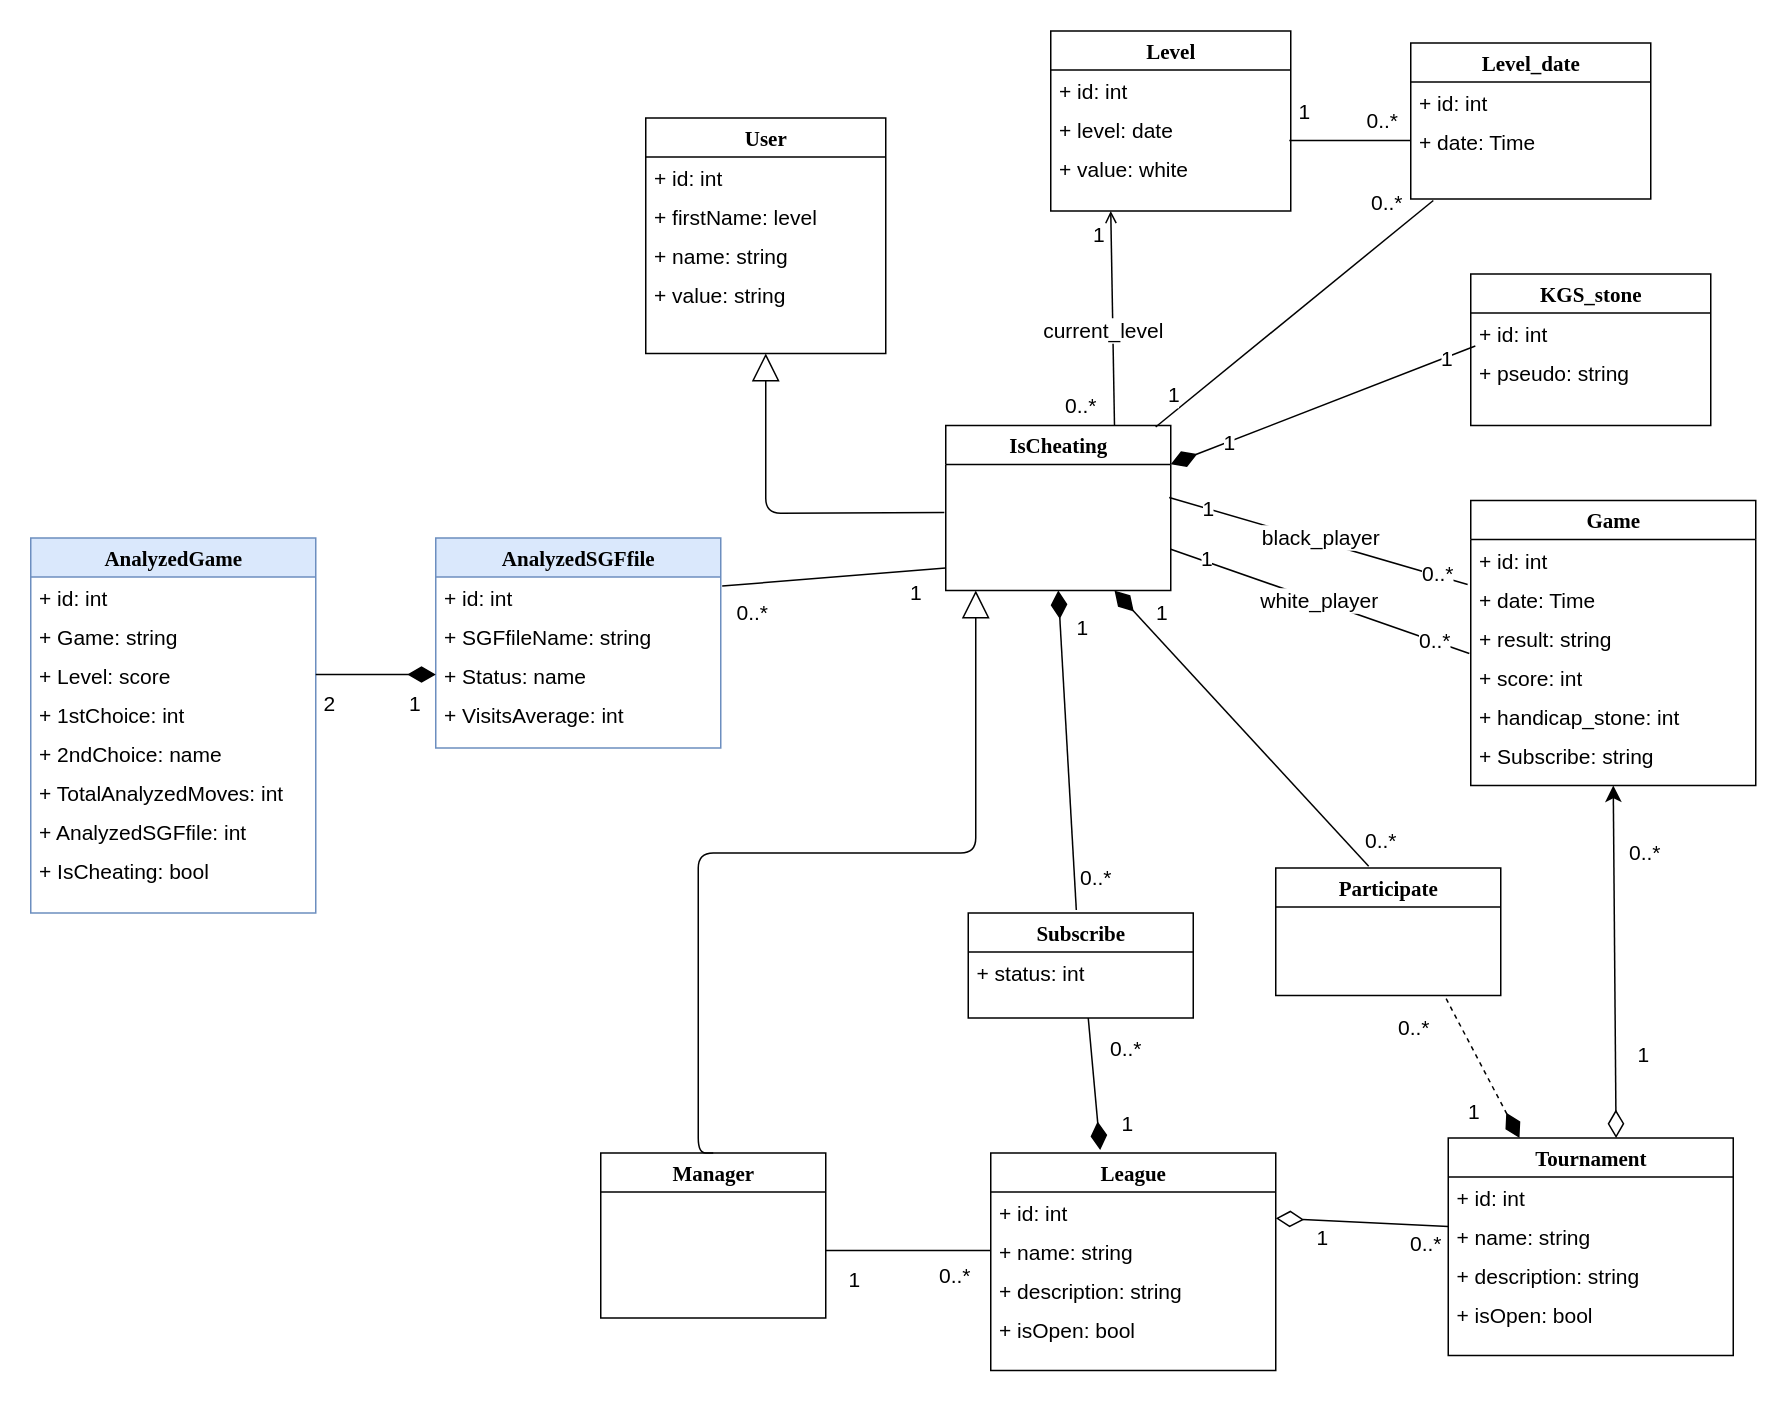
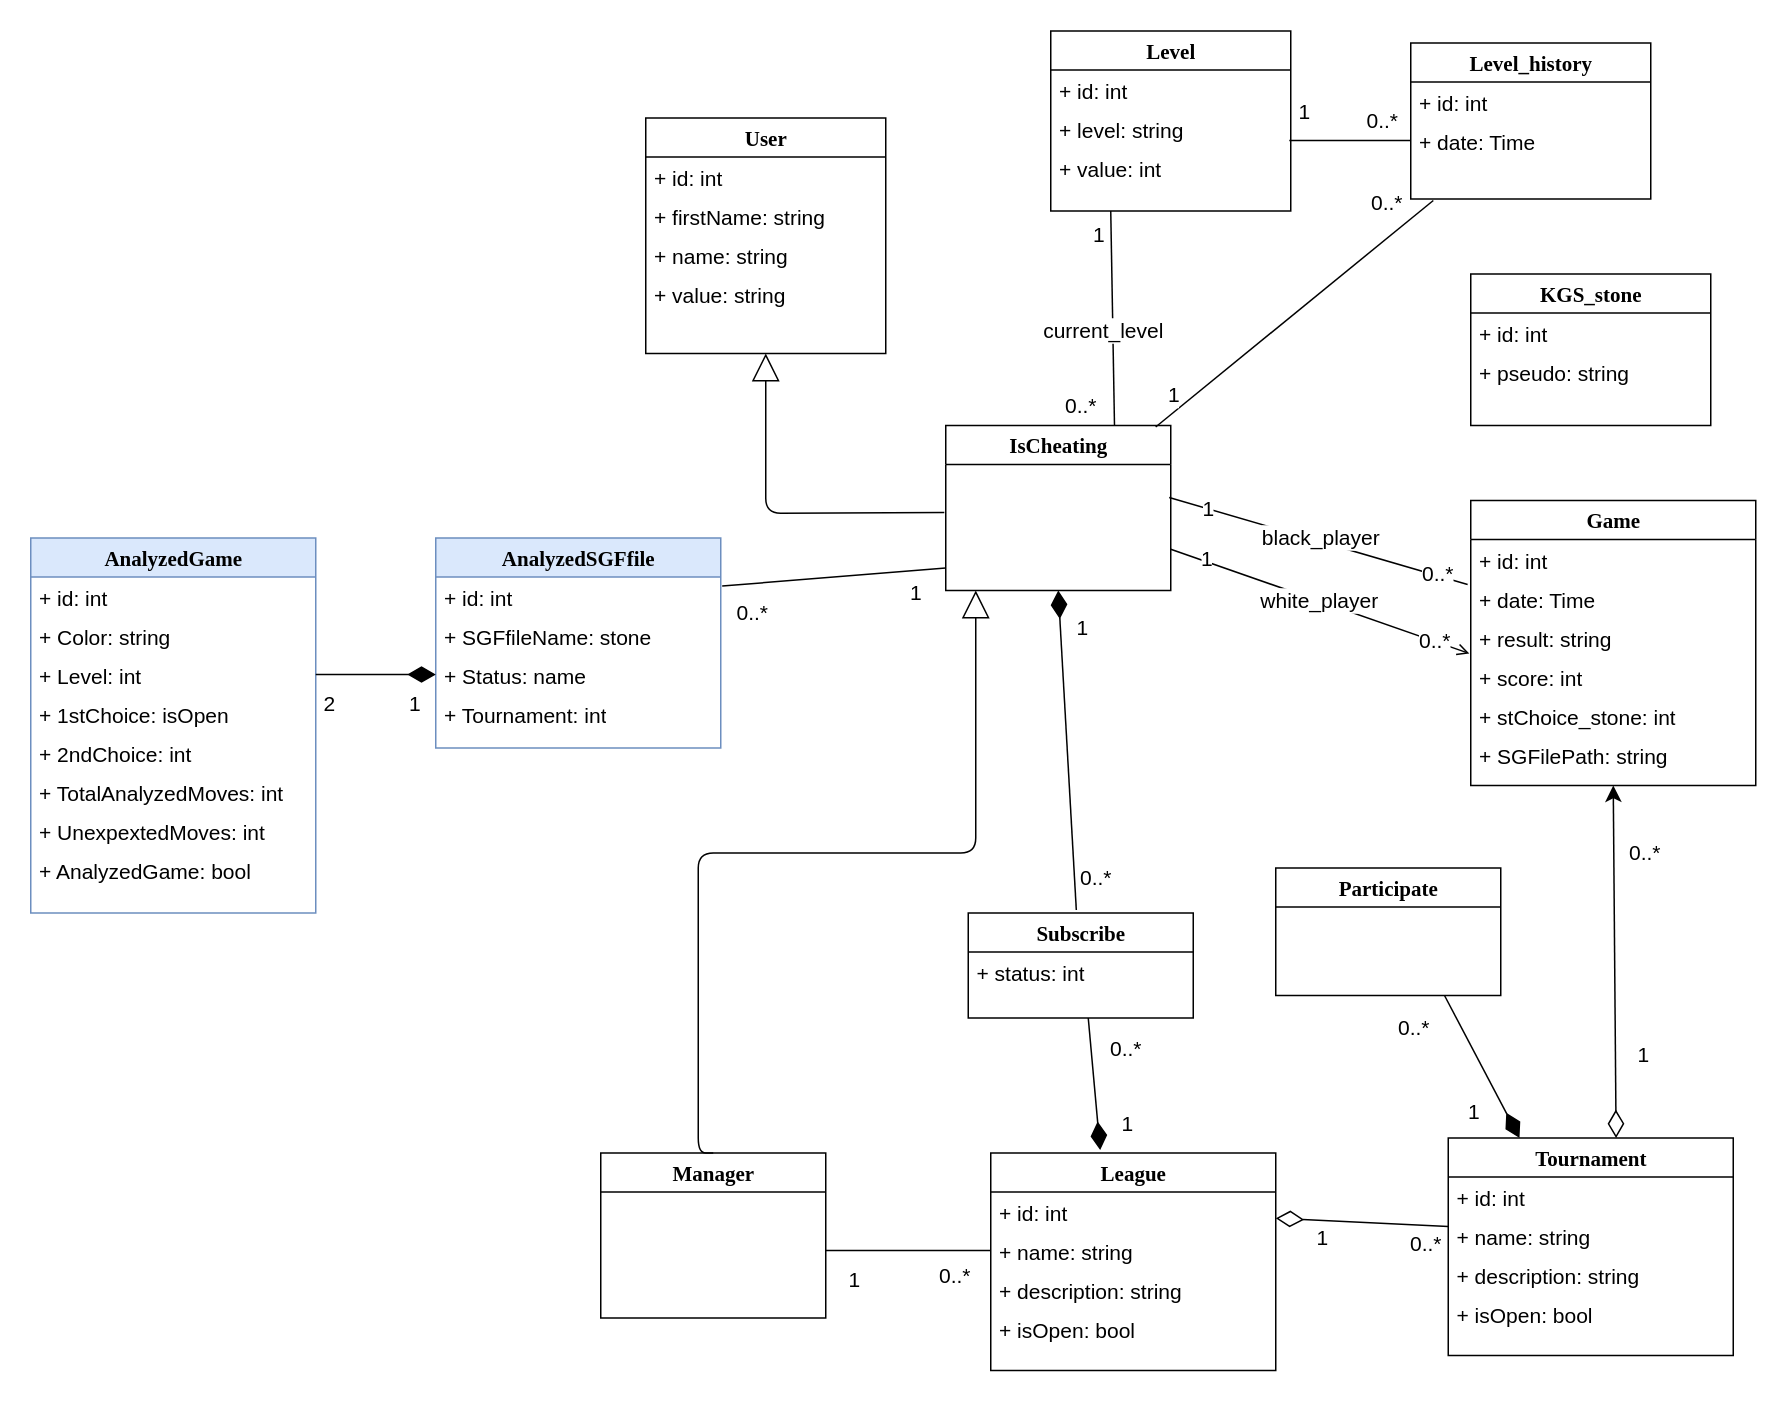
node "Level_date": label "Level_date" -> "Level_history"
node "+ level: date": label "+ level: date" -> "+ level: string"
node "+ value: white": label "+ value: white" -> "+ value: int"
edge "IsCheating" -> "Level": arrowhead open -> none
node "+ firstName: level": label "+ firstName: level" -> "+ firstName: string"
edge "+ pseudo: string" -> "IsCheating": removed, labels "1", "1"
node "+ Game: string": label "+ Game: string" -> "+ Color: string"
node "+ SGFfileName: string": label "+ SGFfileName: string" -> "+ SGFfileName: stone"
edge "IsCheating" -- "+ score: int": arrowhead none -> open
node "+ Level: score": label "+ Level: score" -> "+ Level: int"
node "+ 1stChoice: int": label "+ 1stChoice: int" -> "+ 1stChoice: isOpen"
node "+ VisitsAverage: int": label "+ VisitsAverage: int" -> "+ Tournament: int"
node "+ handicap_stone: int": label "+ handicap_stone: int" -> "+ stChoice_stone: int"
edge "Participate" -> "IsCheating": removed, labels "0..*", "1"
node "+ 2ndChoice: name": label "+ 2ndChoice: name" -> "+ 2ndChoice: int"
node "+ Subscribe: string": label "+ Subscribe: string" -> "+ SGFilePath: string"
node "+ AnalyzedSGFfile: int": label "+ AnalyzedSGFfile: int" -> "+ UnexpextedMoves: int"
node "+ IsCheating: bool": label "+ IsCheating: bool" -> "+ AnalyzedGame: bool"
edge "Participate" -> "Tournament": style dashed -> solid
